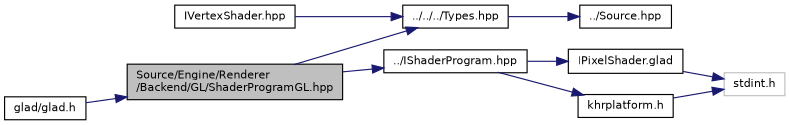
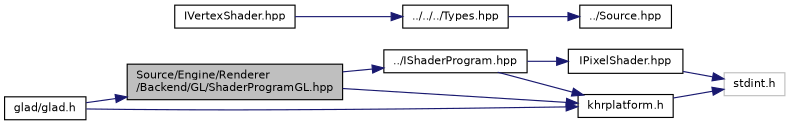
edge "Source/Engine/Renderer /Backend/GL/ShaderProgramGL.hpp" -> "../../../Types.hpp": now "Source/Engine/Renderer /Backend/GL/ShaderProgramGL.hpp" -> "khrplatform.h"
node "IPixelShader.glad": label "IPixelShader.glad" -> "IPixelShader.hpp"
edge "glad/glad.h" -> "khrplatform.h": added
